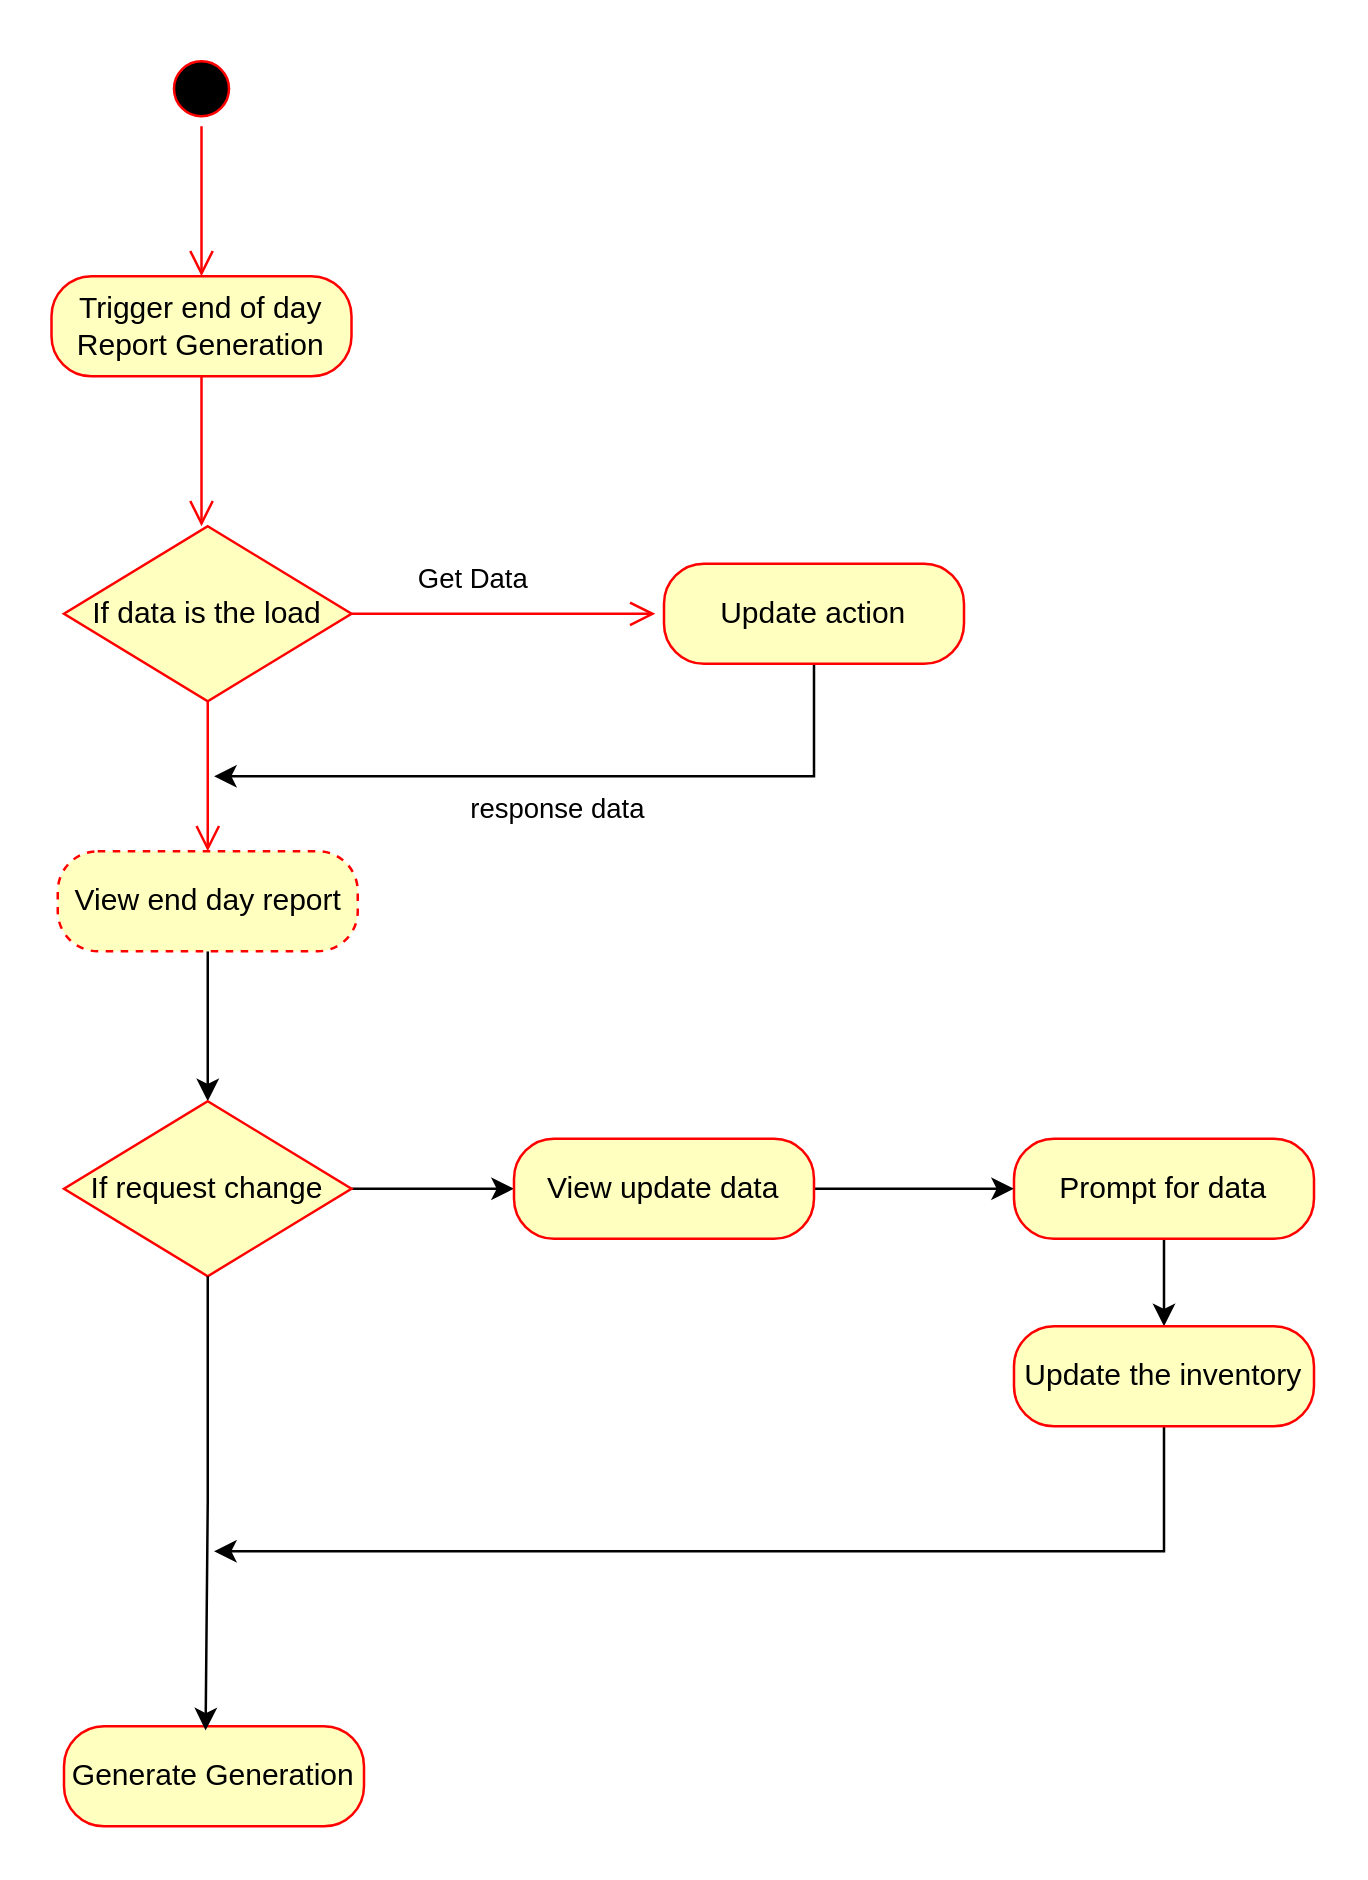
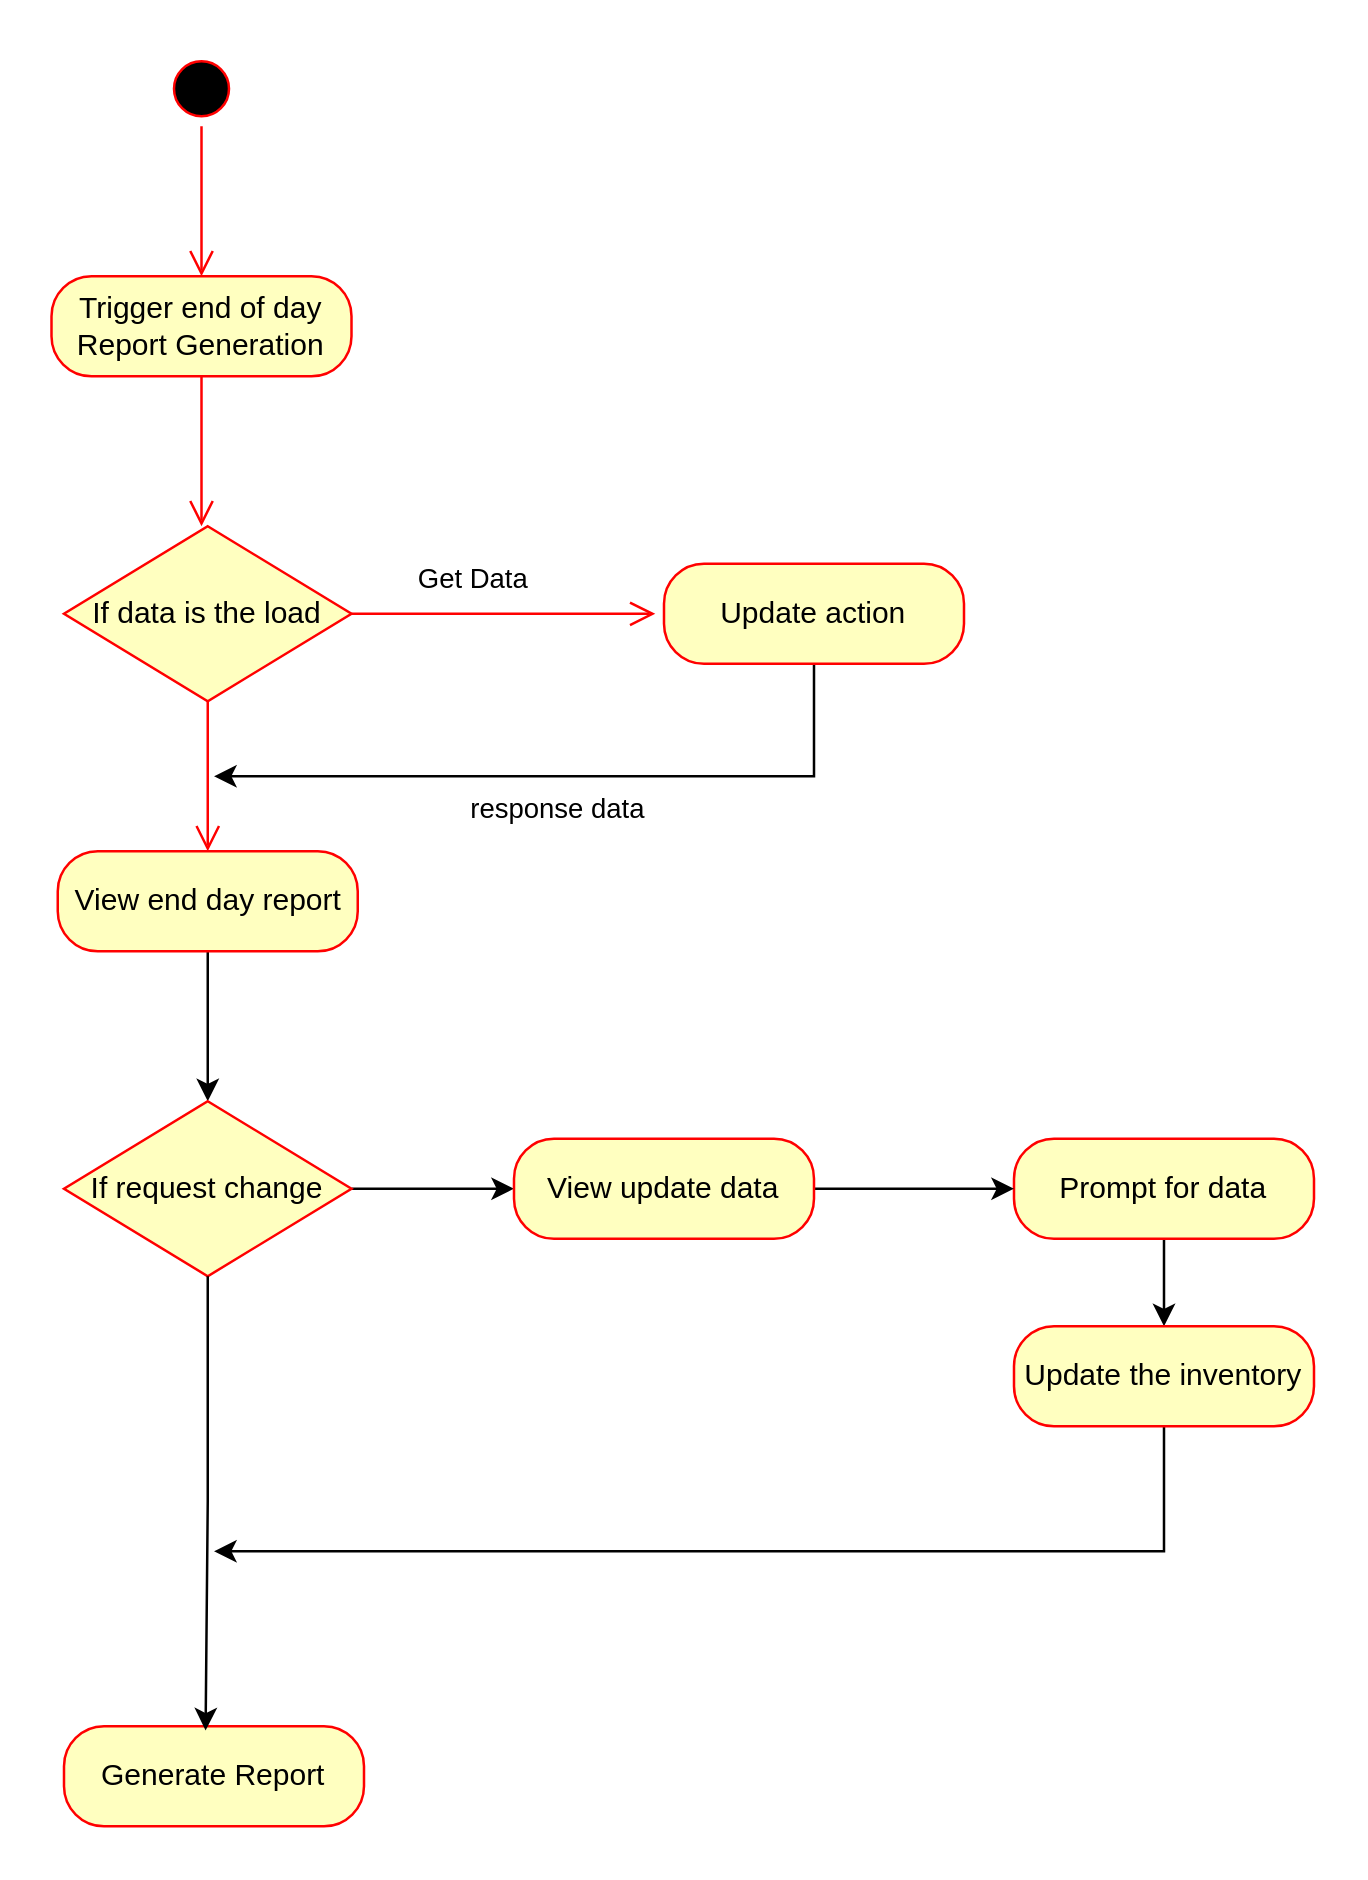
node "View end day report": style dashed -> solid
node "Generate Generation": label "Generate Generation" -> "Generate Report"
